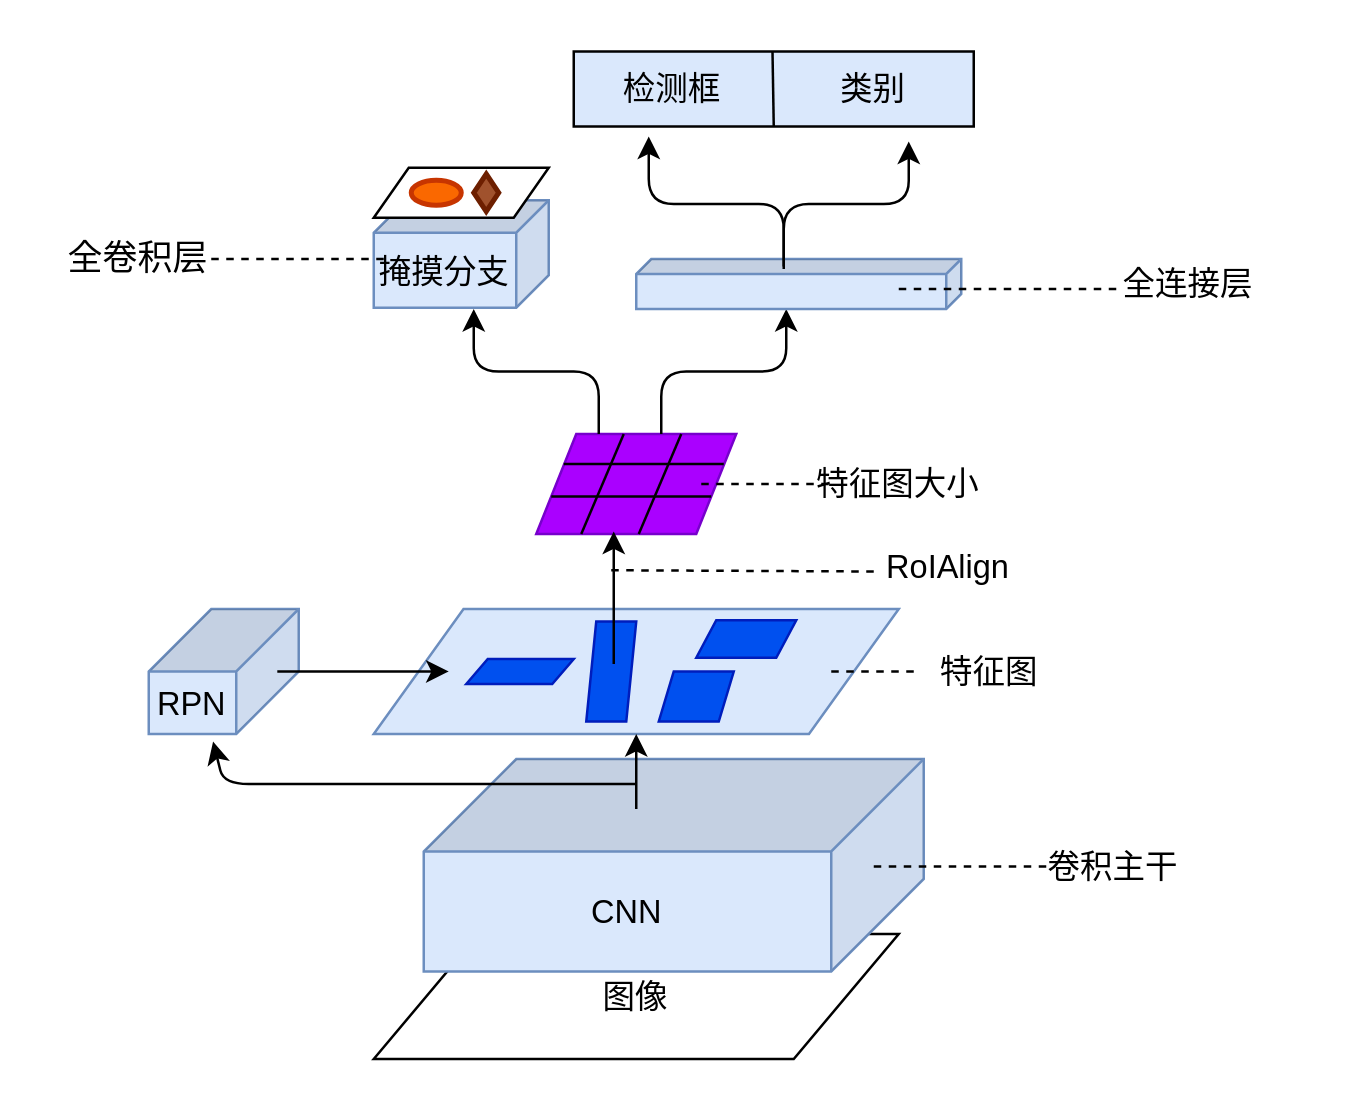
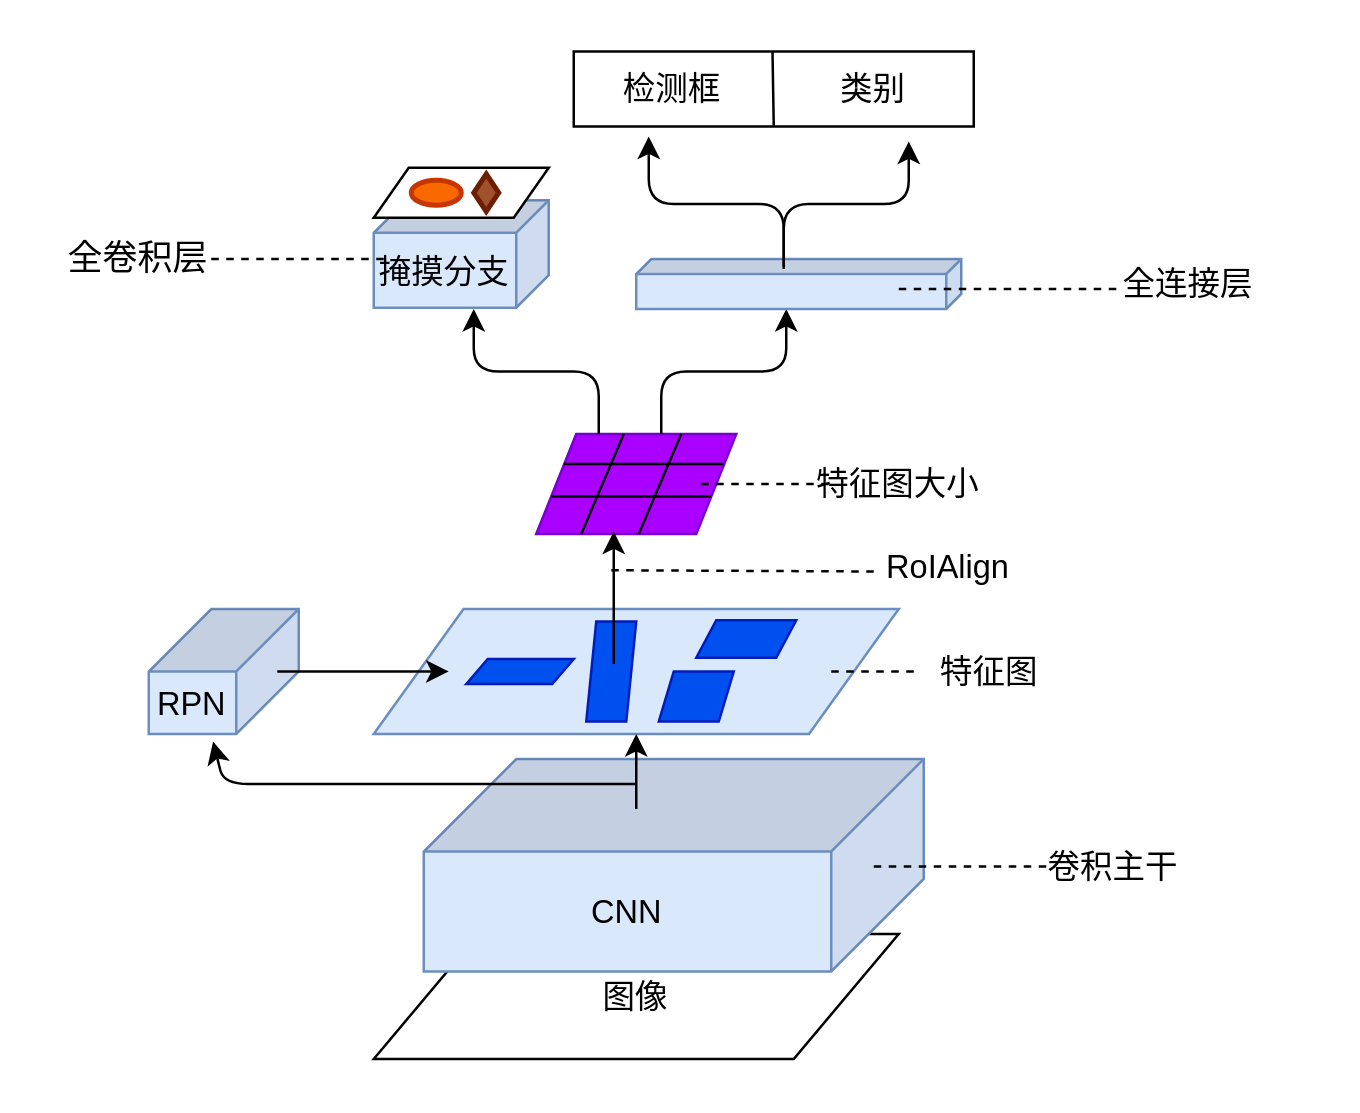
node "检测框": fillcolor #dae8fc -> #ffffff
